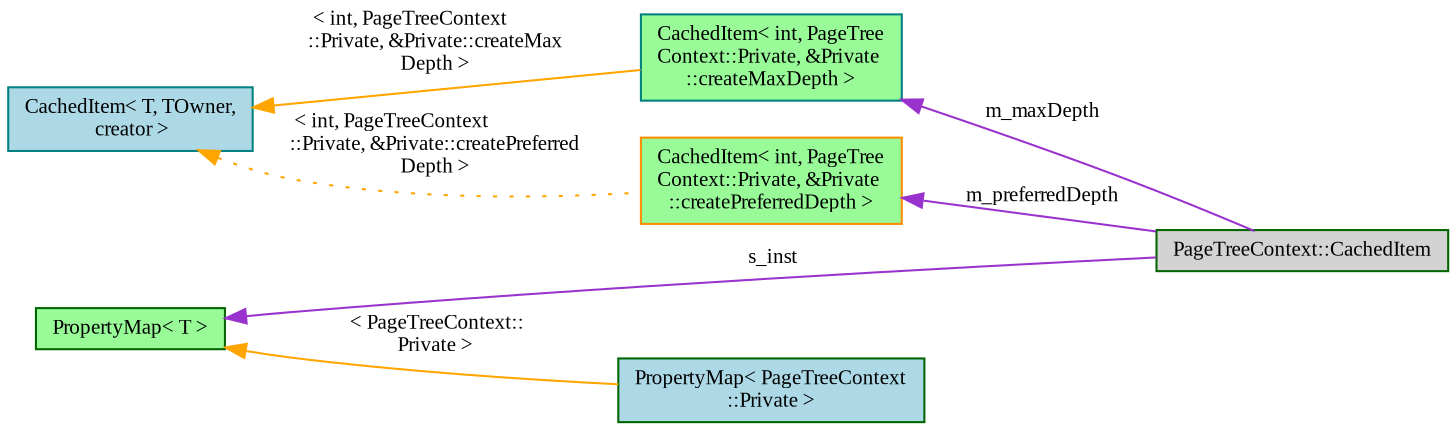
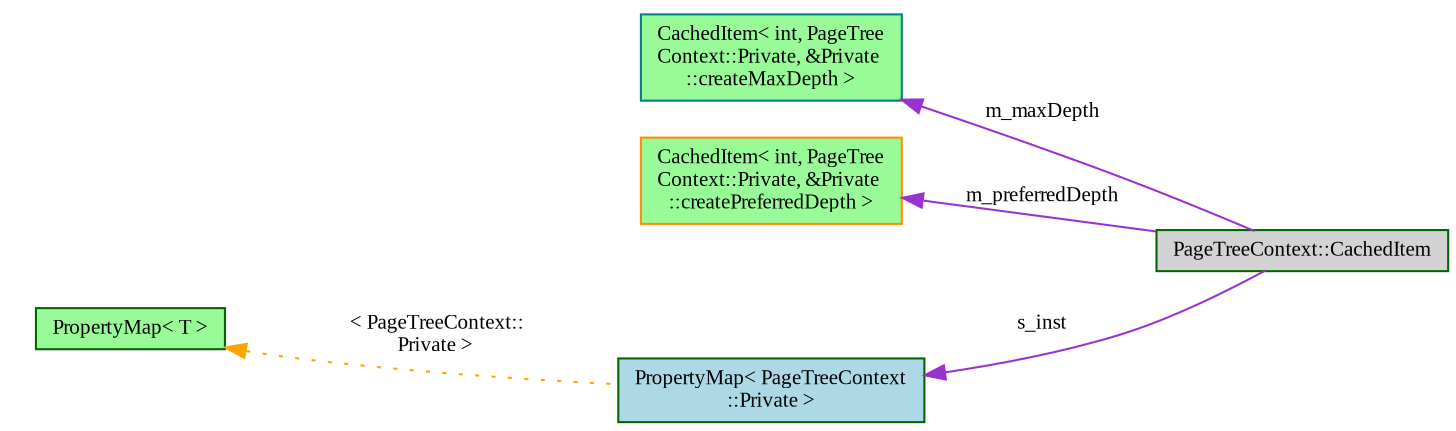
node "CachedItem< T, TOwner, creator >": removed
edge "PageTreeContext::CachedItem" -> "PropertyMap< T >": now "PageTreeContext::CachedItem" -> "PropertyMap< PageTreeContext ::Private >"
edge "PropertyMap< PageTreeContext ::Private >" -> "PropertyMap< T >": style solid -> dotted
